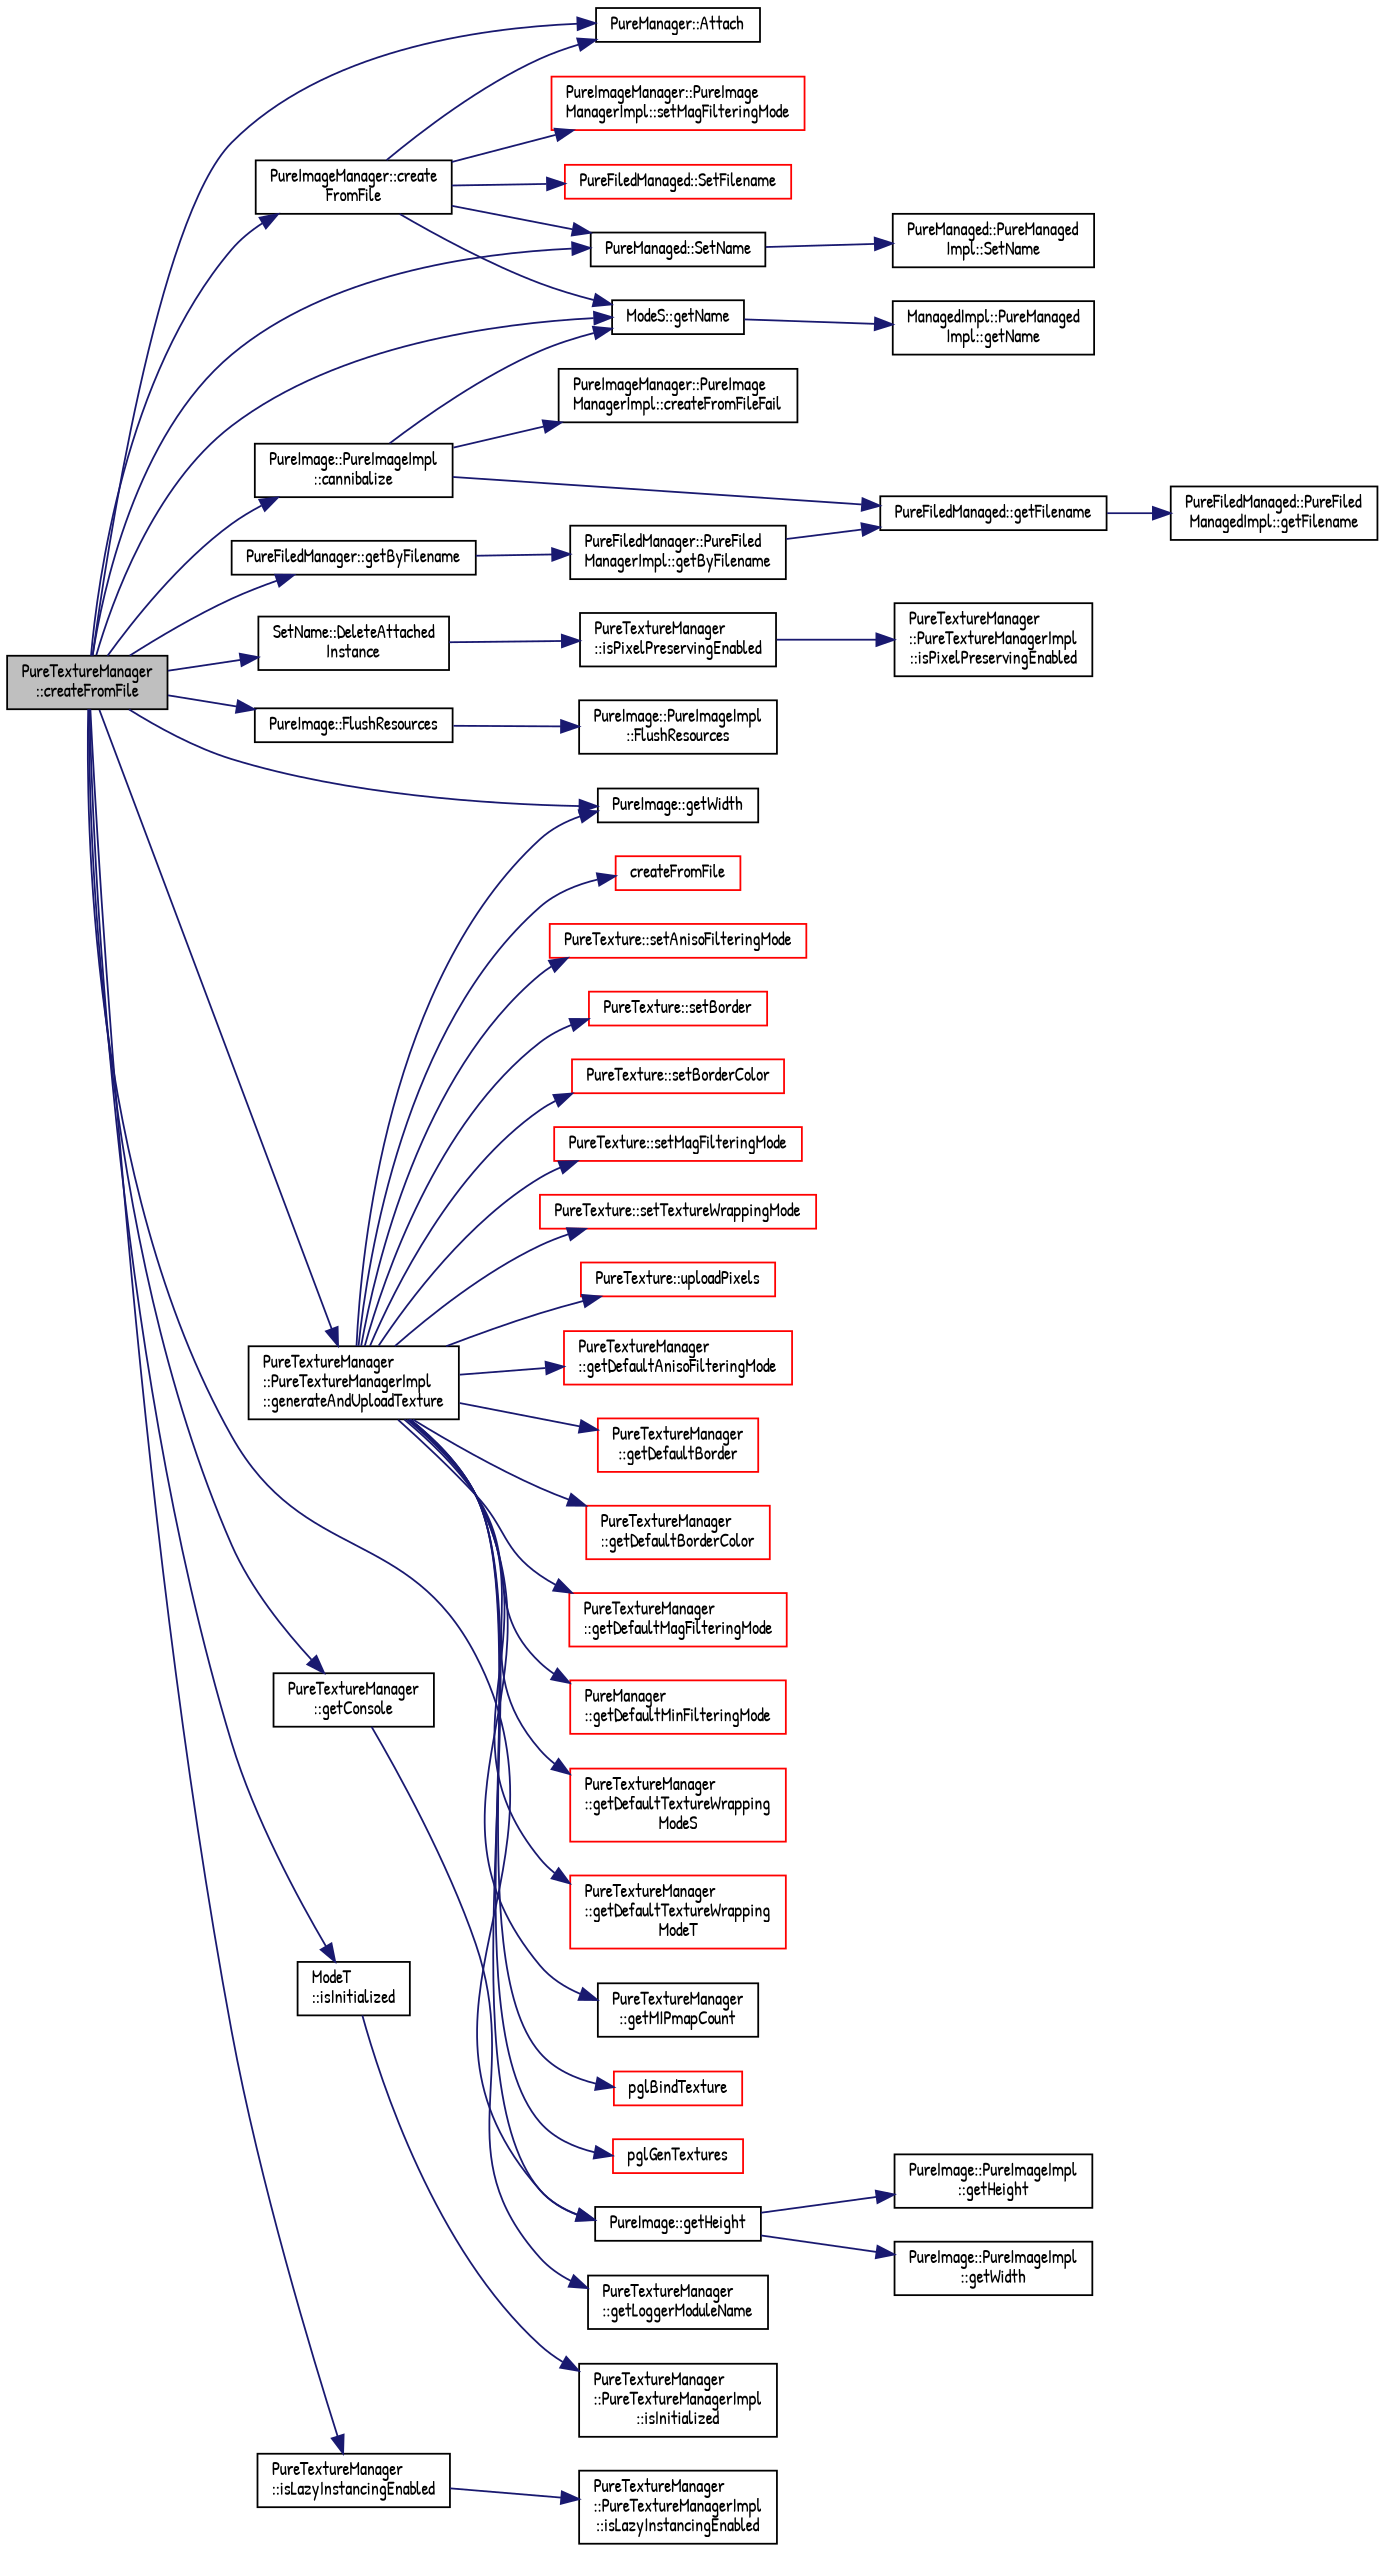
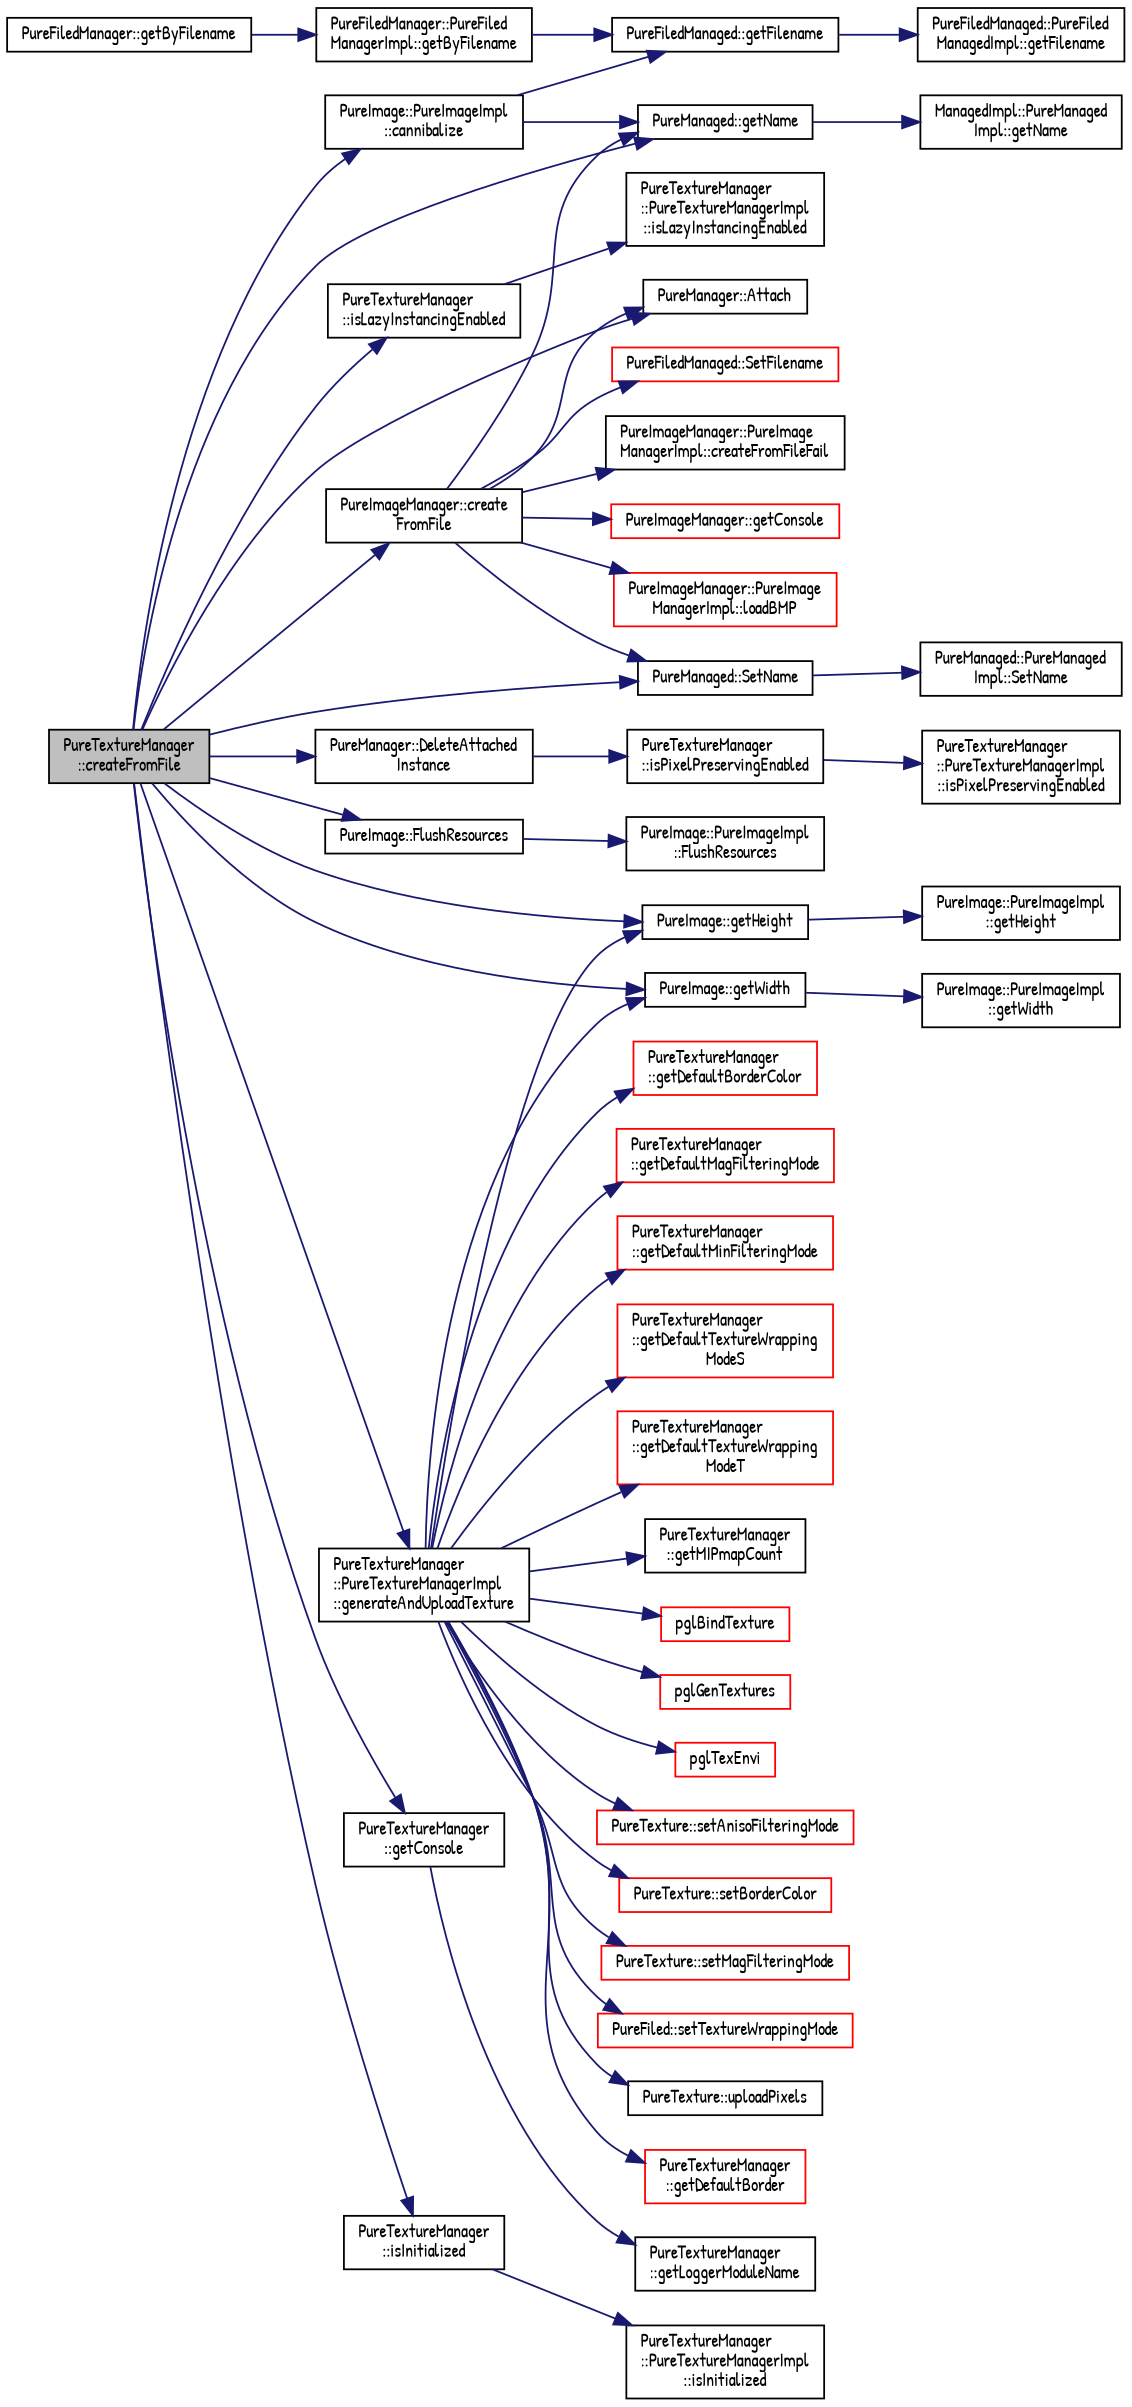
node "PureImageManager::PureImage ManagerImpl::setMagFilteringMode": label "PureImageManager::PureImage ManagerImpl::setMagFilteringMode" -> "PureImageManager::PureImage ManagerImpl::loadBMP"
node "ModeS::getName": label "ModeS::getName" -> "PureManaged::getName"
edge "PureImage::PureImageImpl ::cannibalize" -> "PureImageManager::PureImage ManagerImpl::createFromFileFail": now "PureImageManager::create FromFile" -> "PureImageManager::PureImage ManagerImpl::createFromFileFail"
node "PureImageManager::getConsole": added
edge "PureTextureManager ::createFromFile" -> "PureFiledManager::getByFilename": removed
node "SetName::DeleteAttached Instance": label "SetName::DeleteAttached Instance" -> "PureManager::DeleteAttached Instance"
node "createFromFile": label "createFromFile" -> "pglTexEnvi"
node "PureTexture::setBorder": removed
node "PureTexture::setTextureWrappingMode": label "PureTexture::setTextureWrappingMode" -> "PureFiled::setTextureWrappingMode"
node "PureTexture::uploadPixels": color red -> black
node "PureTextureManager ::getDefaultAnisoFilteringMode": removed
node "PureManager ::getDefaultMinFilteringMode": label "PureManager ::getDefaultMinFilteringMode" -> "PureTextureManager ::getDefaultMinFilteringMode"
node "ModeT ::isInitialized": label "ModeT ::isInitialized" -> "PureTextureManager ::isInitialized"
edge "PureImage::getHeight" -> "PureImage::PureImageImpl ::getWidth": now "PureImage::getWidth" -> "PureImage::PureImageImpl ::getWidth"
